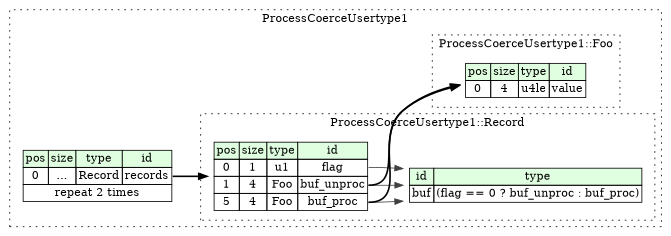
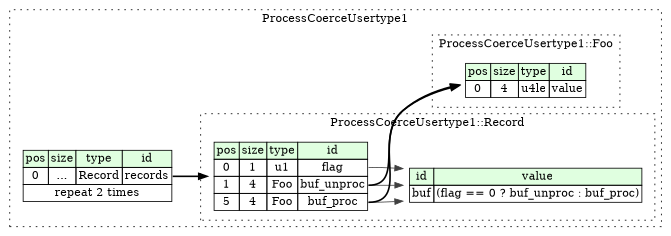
node "id": text "type" -> "value"
